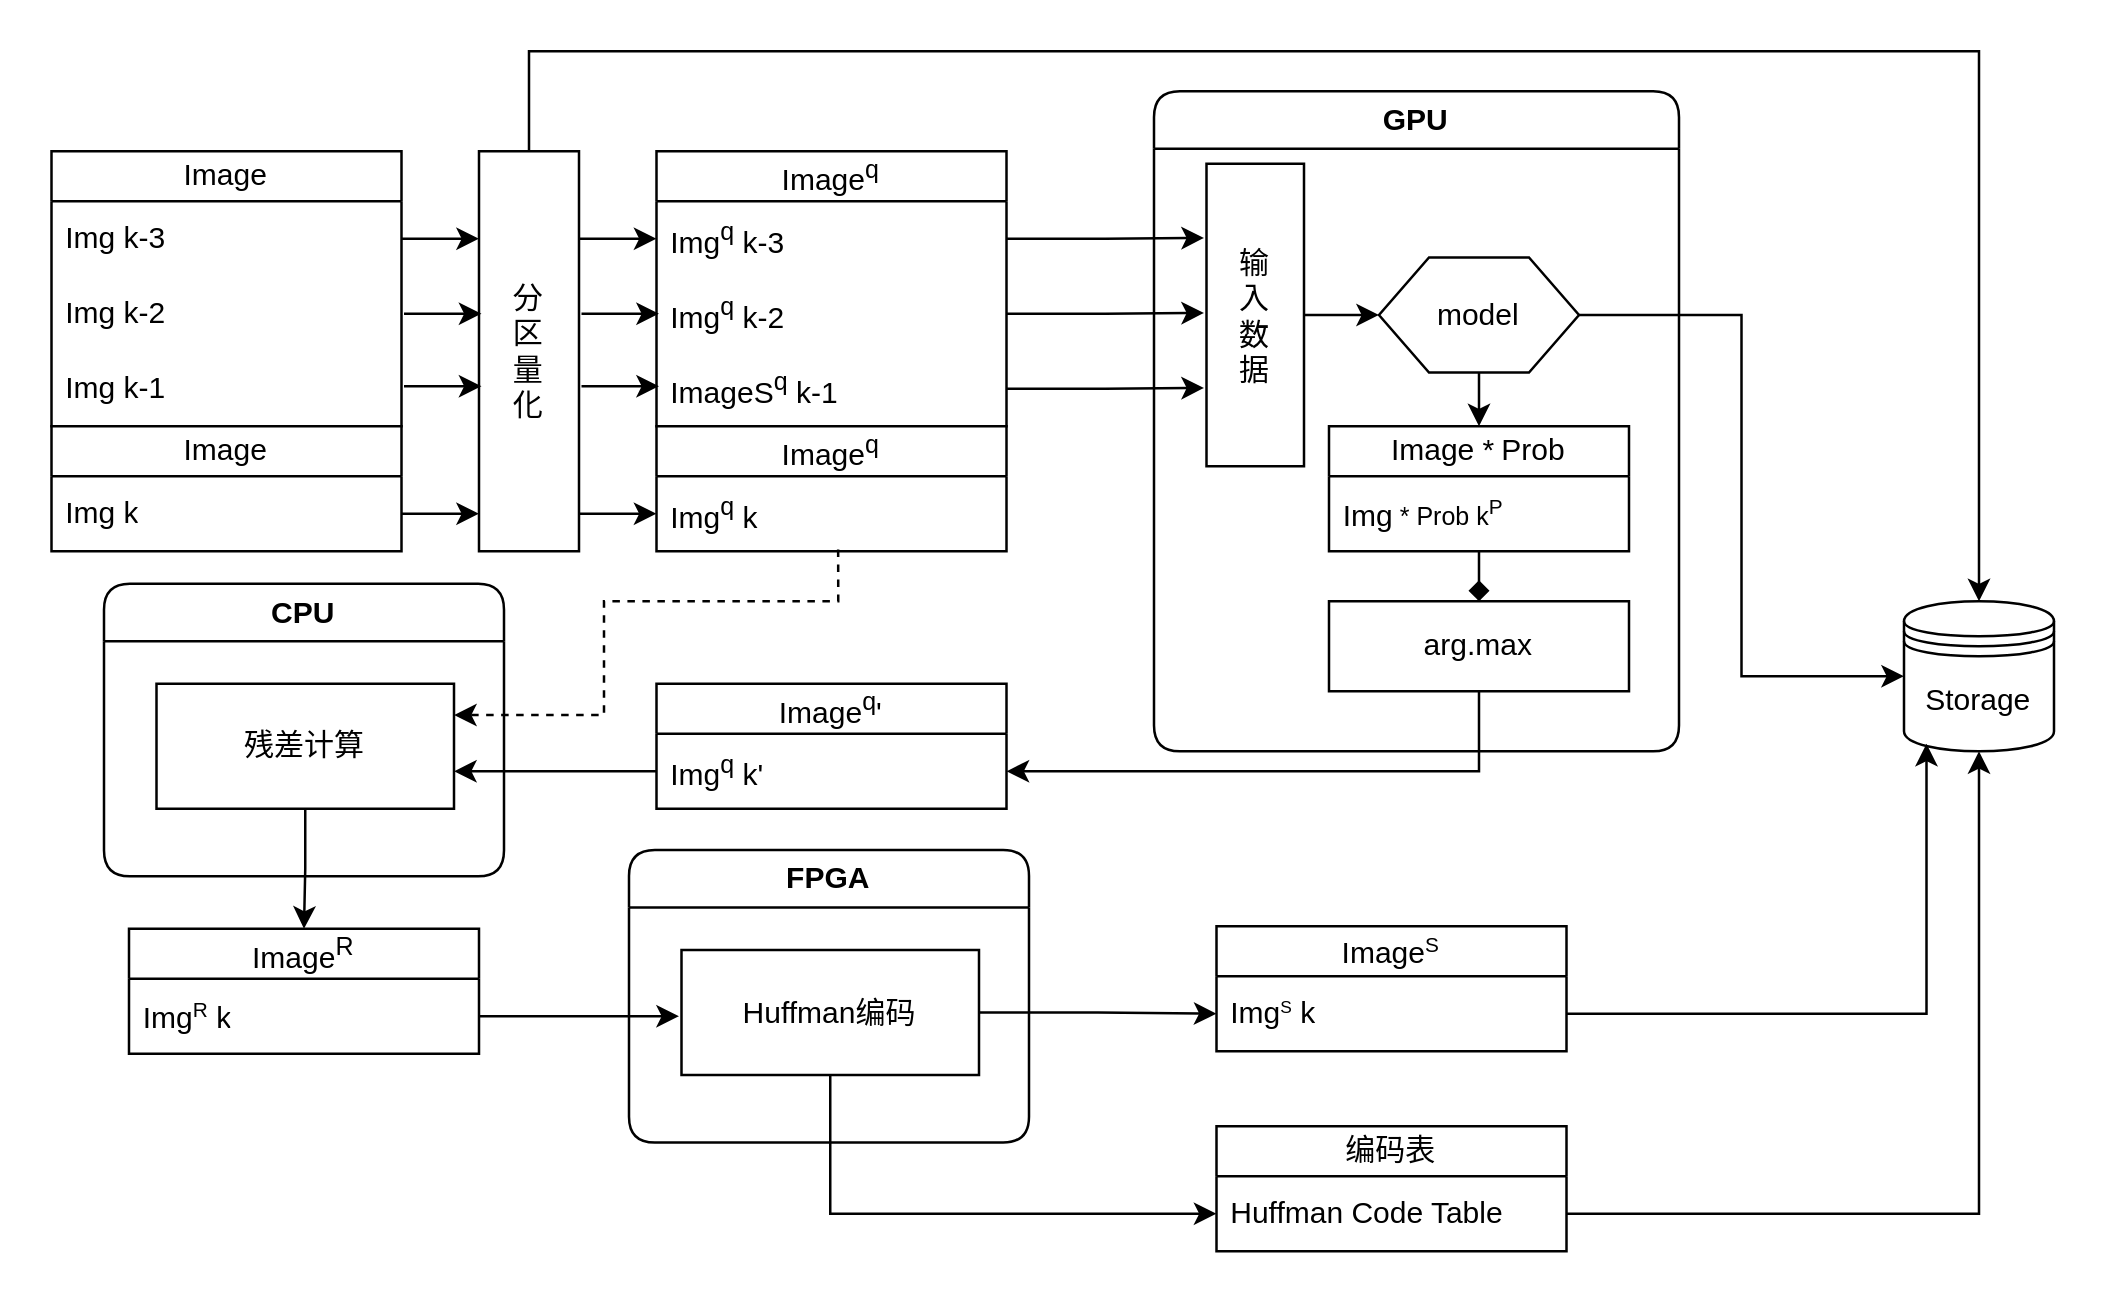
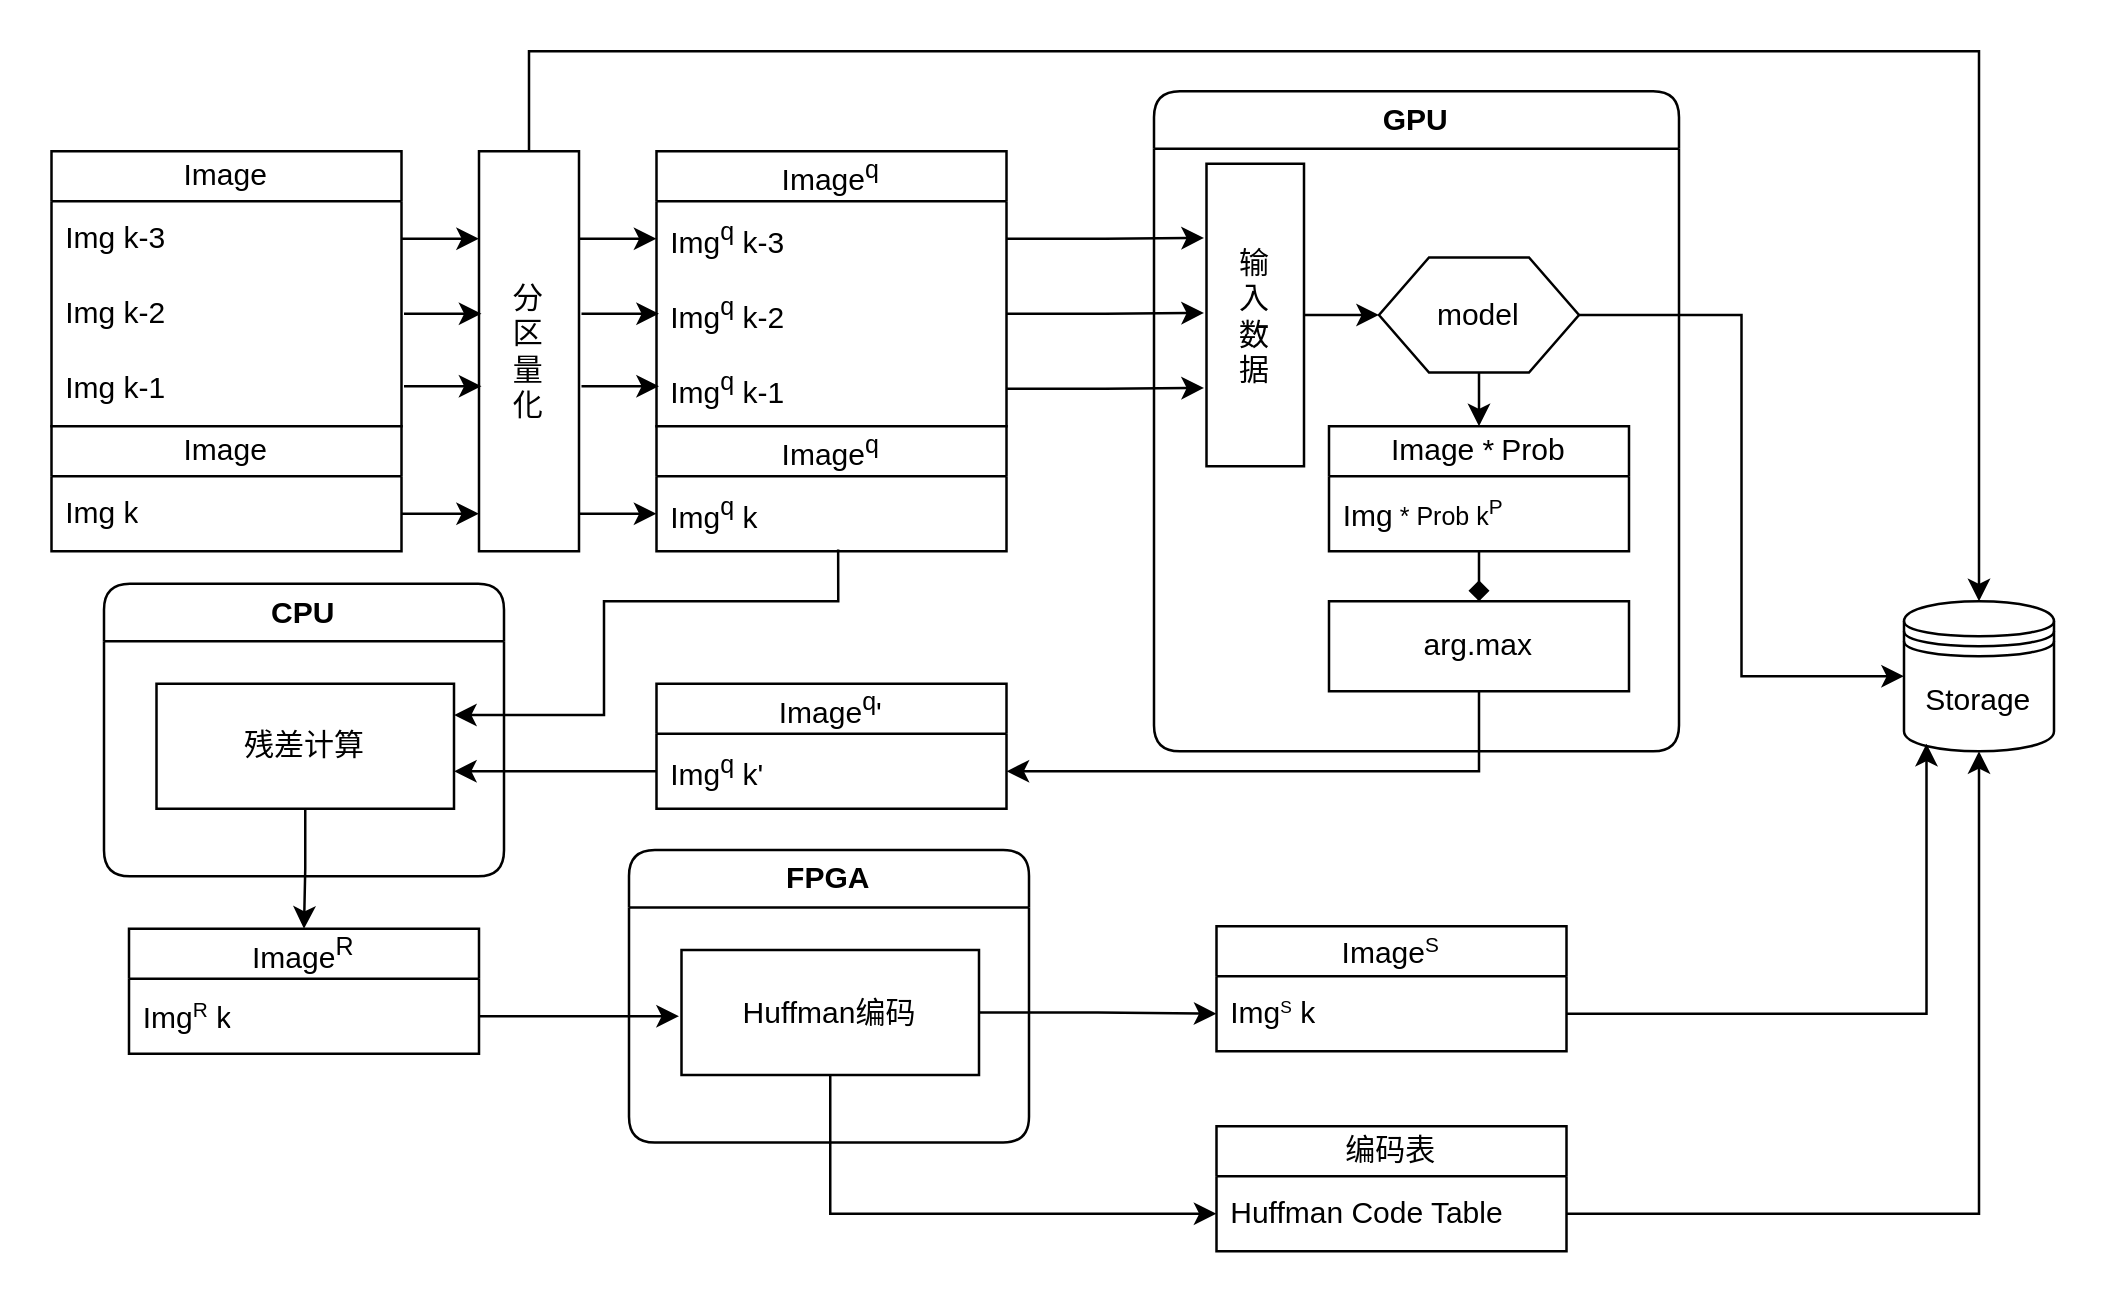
node "ImageSq k-1": label "ImageSq k-1" -> "Imgq k-1"
edge "Imgq k" -> "残差计算": style dashed -> solid
